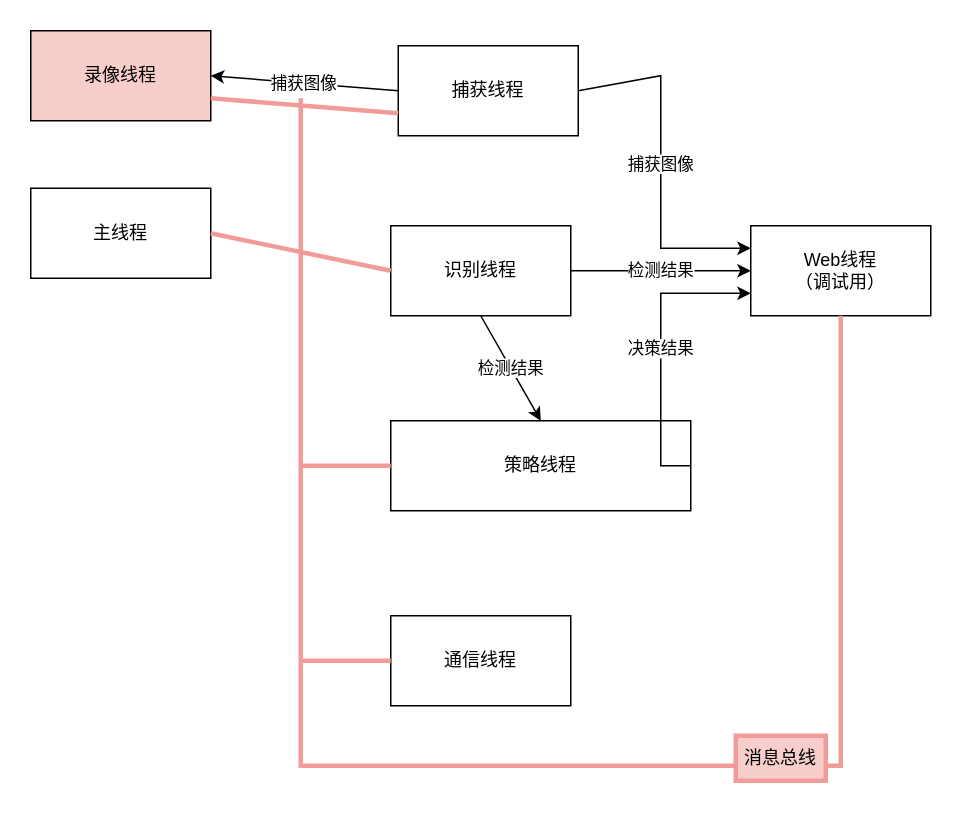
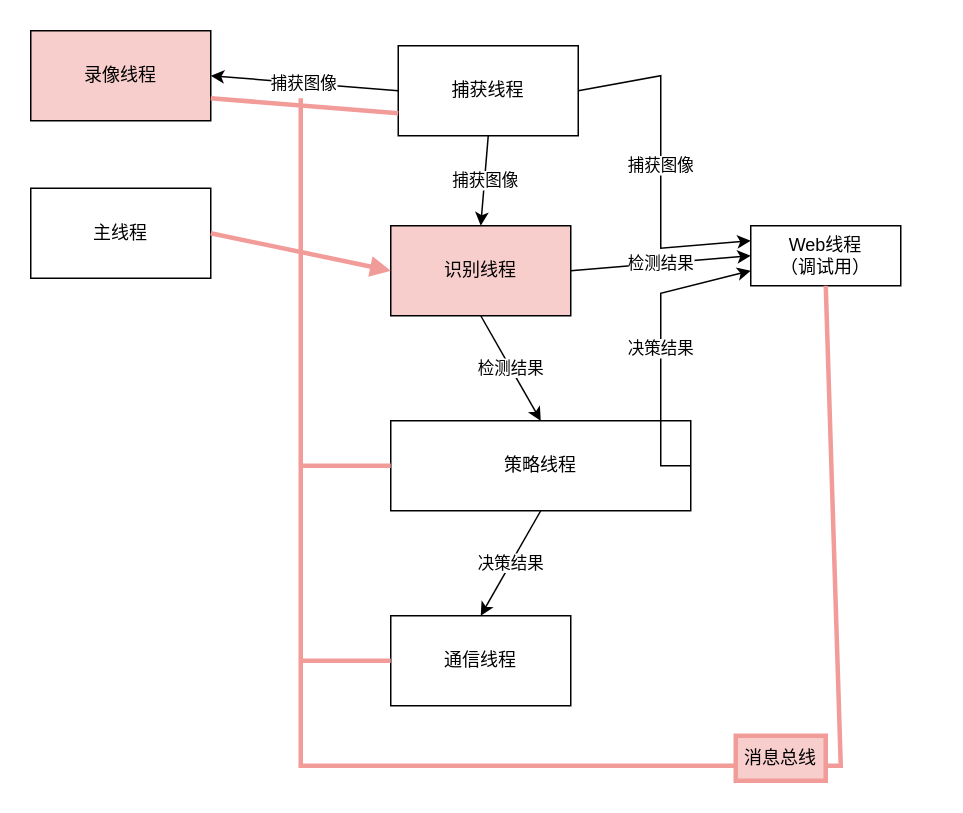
edge "捕获线程" -> "识别线程": added, label "捕获图像"
edge "主线程" -- "识别线程": arrowhead none -> block
node "识别线程": fillcolor #ffffff -> #f8cecc
node "Web线程 （调试用）": size 180x90 -> 150x60
edge "策略线程" -> "通信线程": added, label "决策结果"
